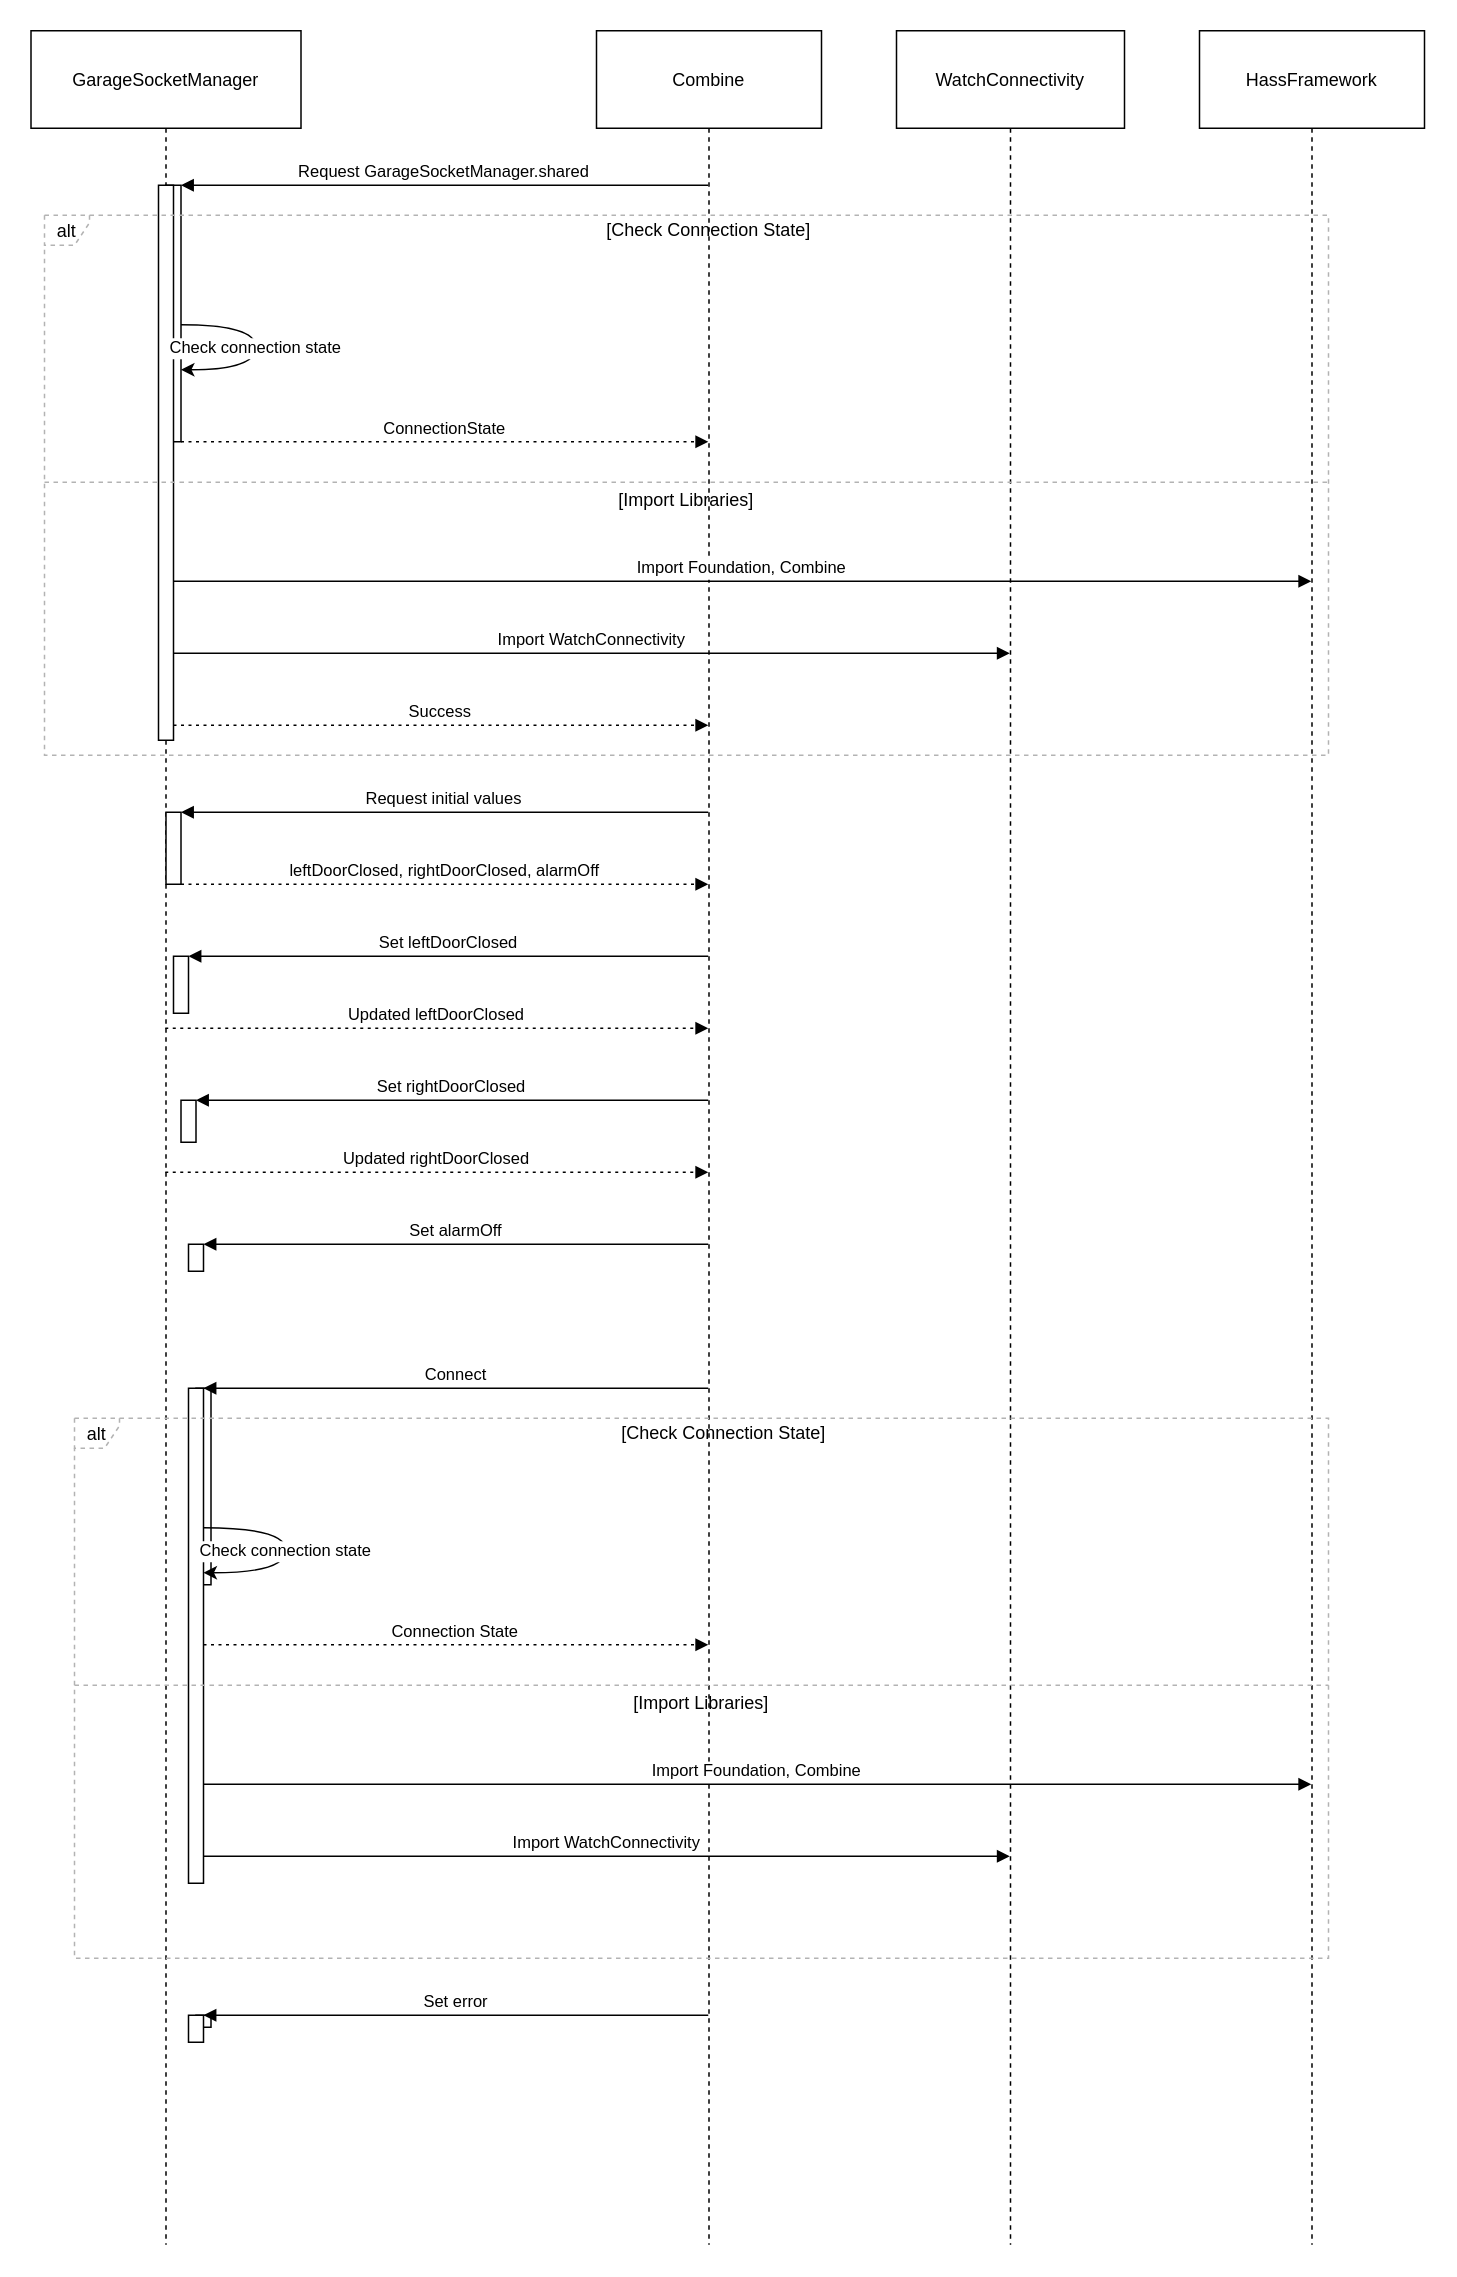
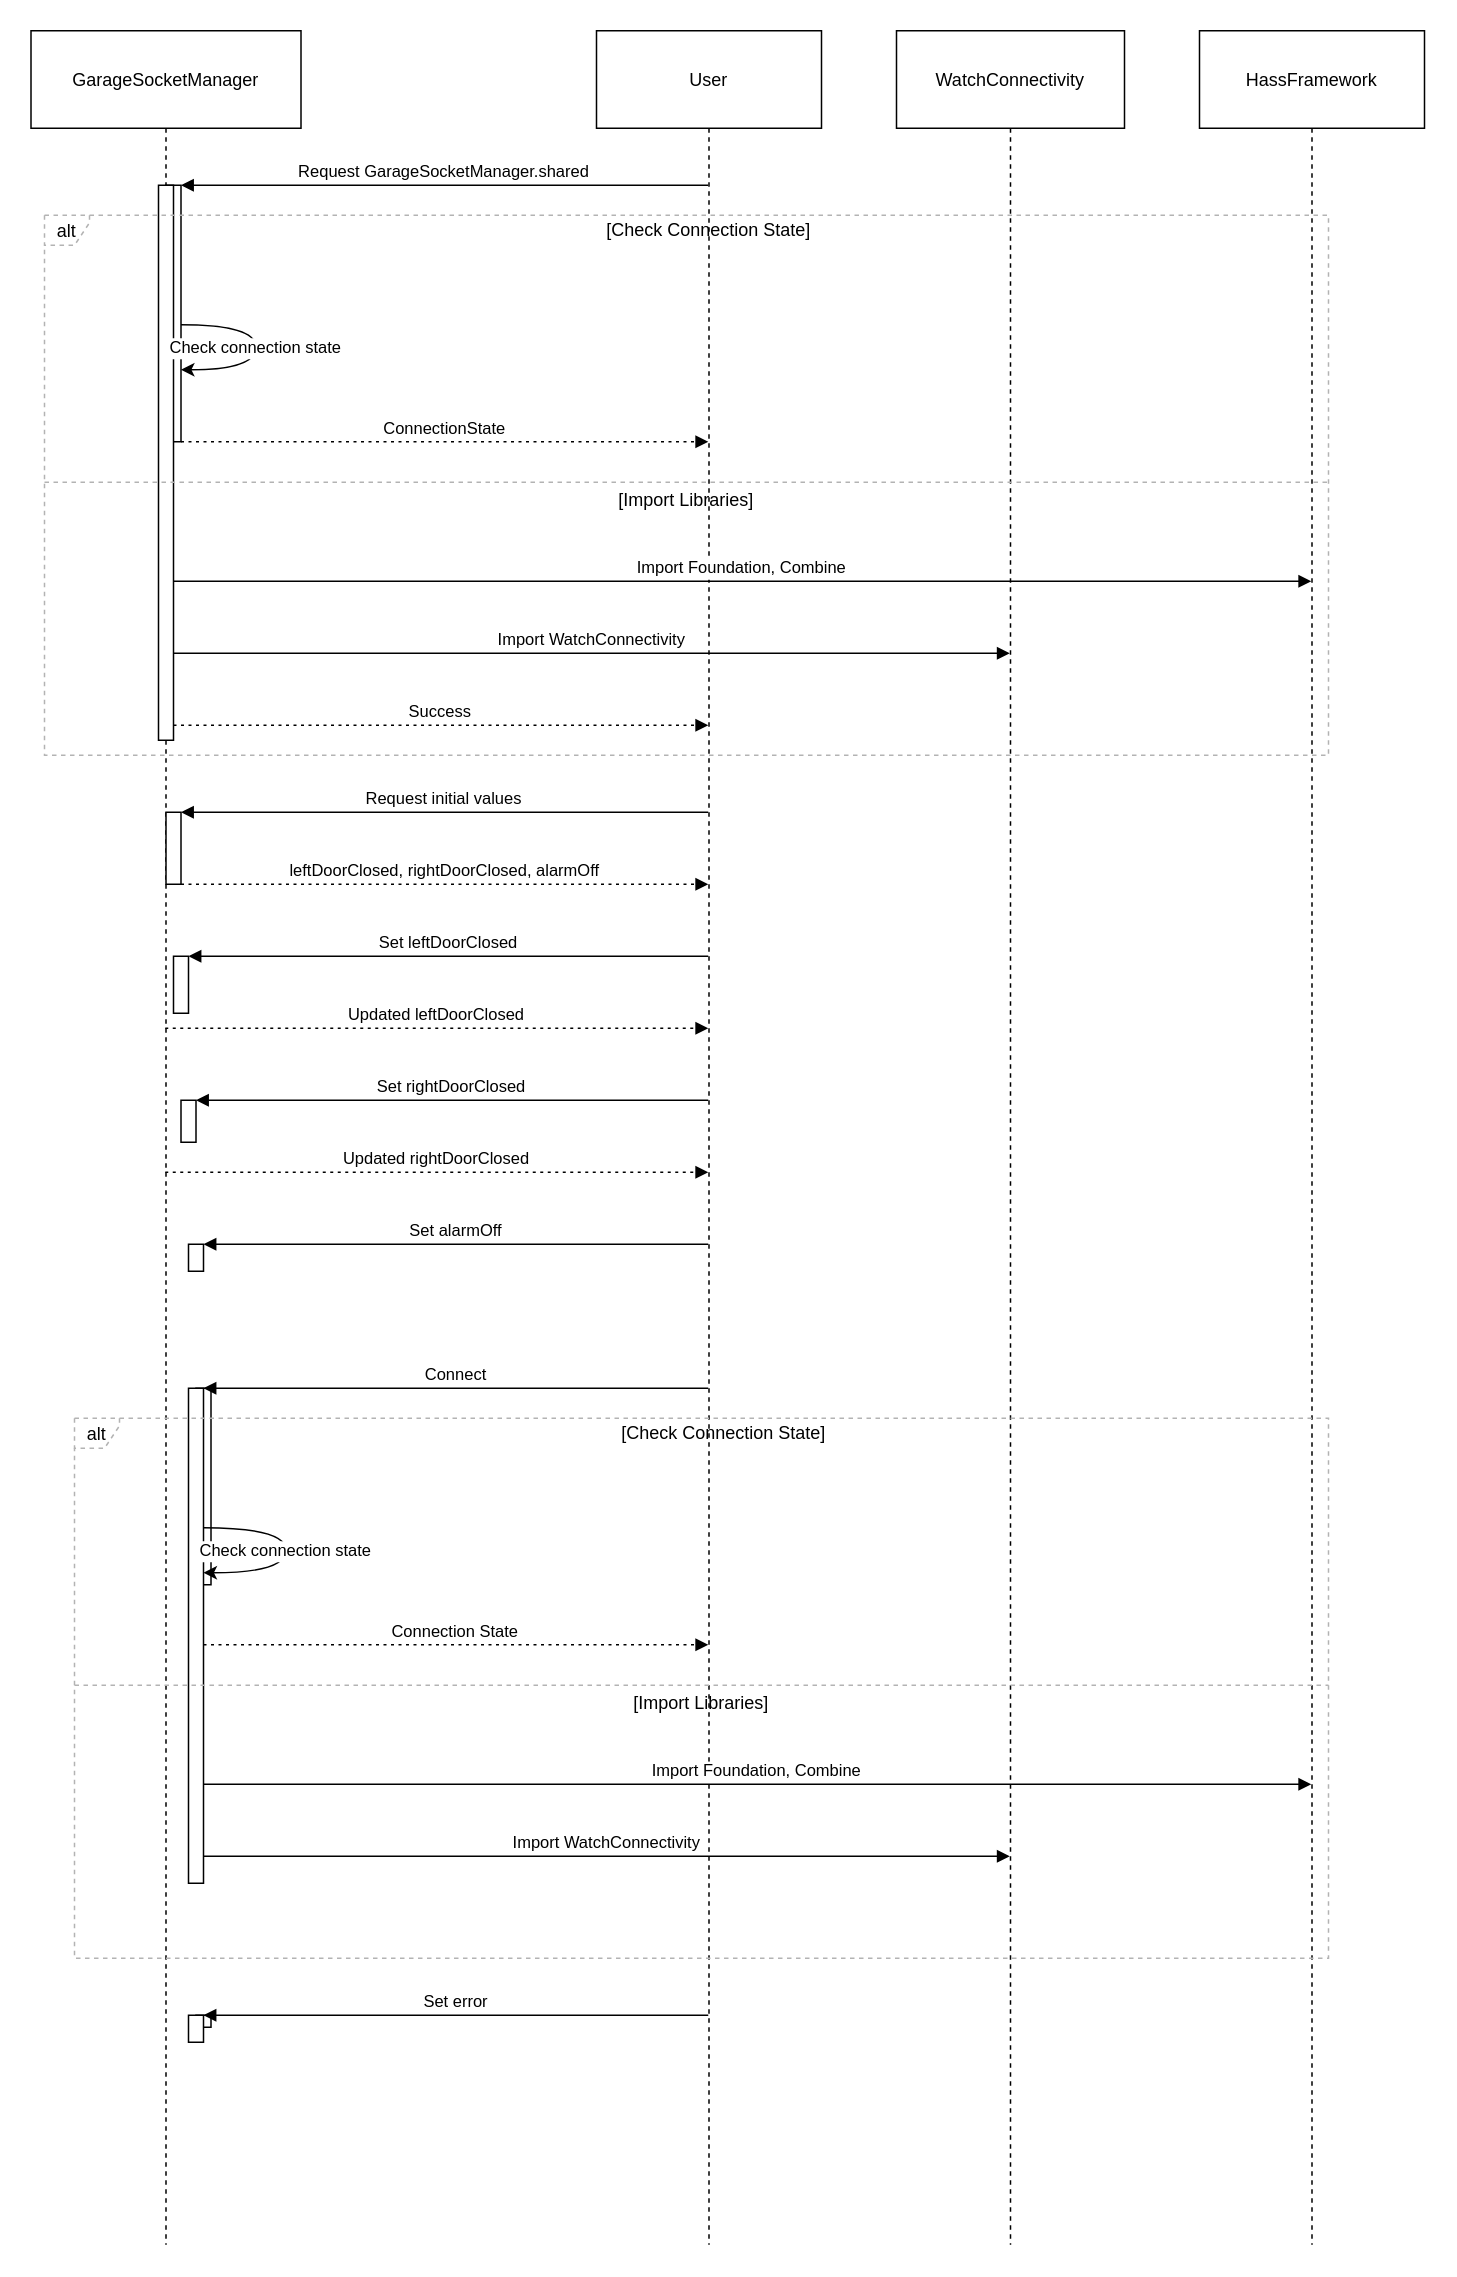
node "Combine": label "Combine" -> "User"
